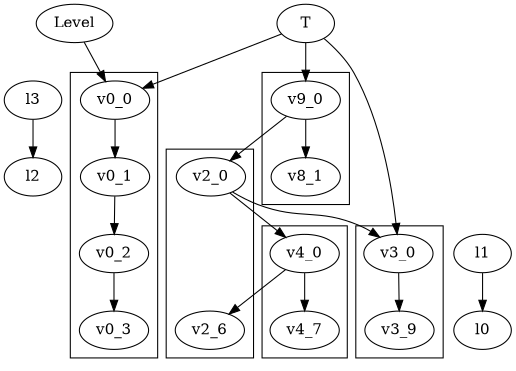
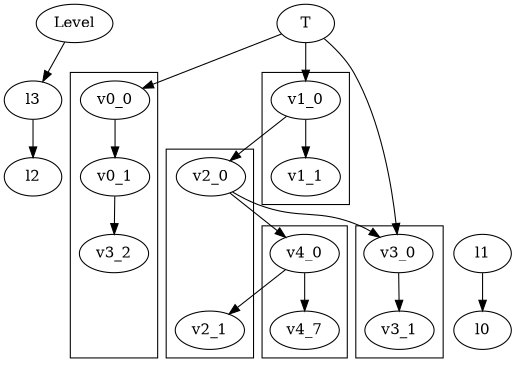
edge "Level" -> "v0_0": now "Level" -> "l3"
node "v9_0": label "v9_0" -> "v1_0"
node "v8_1": label "v8_1" -> "v1_1"
node "v0_2": label "v0_2" -> "v3_2"
node "v0_3": removed
node "v2_6": label "v2_6" -> "v2_1"
node "v3_9": label "v3_9" -> "v3_1"
